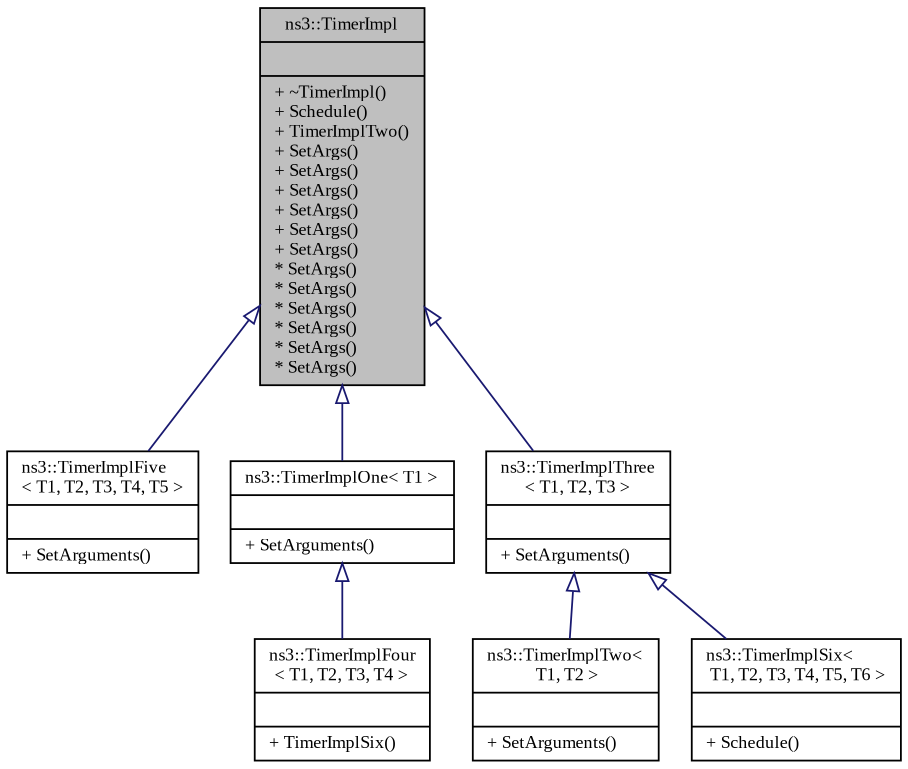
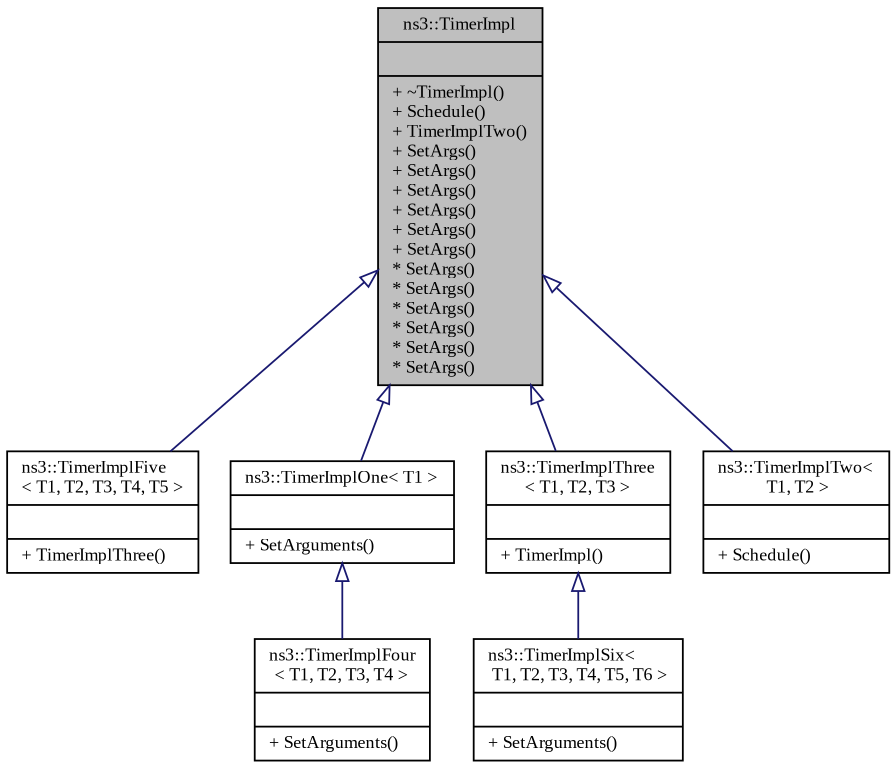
node "ns3::TimerImplFive": text "+ SetArguments()" -> "+ TimerImplThree()"
node "ns3::TimerImplThree": text "+ SetArguments()" -> "+ TimerImpl()"
edge "ns3::TimerImplTwo<" -> "ns3::TimerImplThree": now "ns3::TimerImplTwo<" -> "ns3::TimerImpl"
node "ns3::TimerImplFour": text "+ TimerImplSix()" -> "+ SetArguments()"
node "ns3::TimerImplTwo<": text "+ SetArguments()" -> "+ Schedule()"
node "ns3::TimerImplSix<": text "+ Schedule()" -> "+ SetArguments()"
